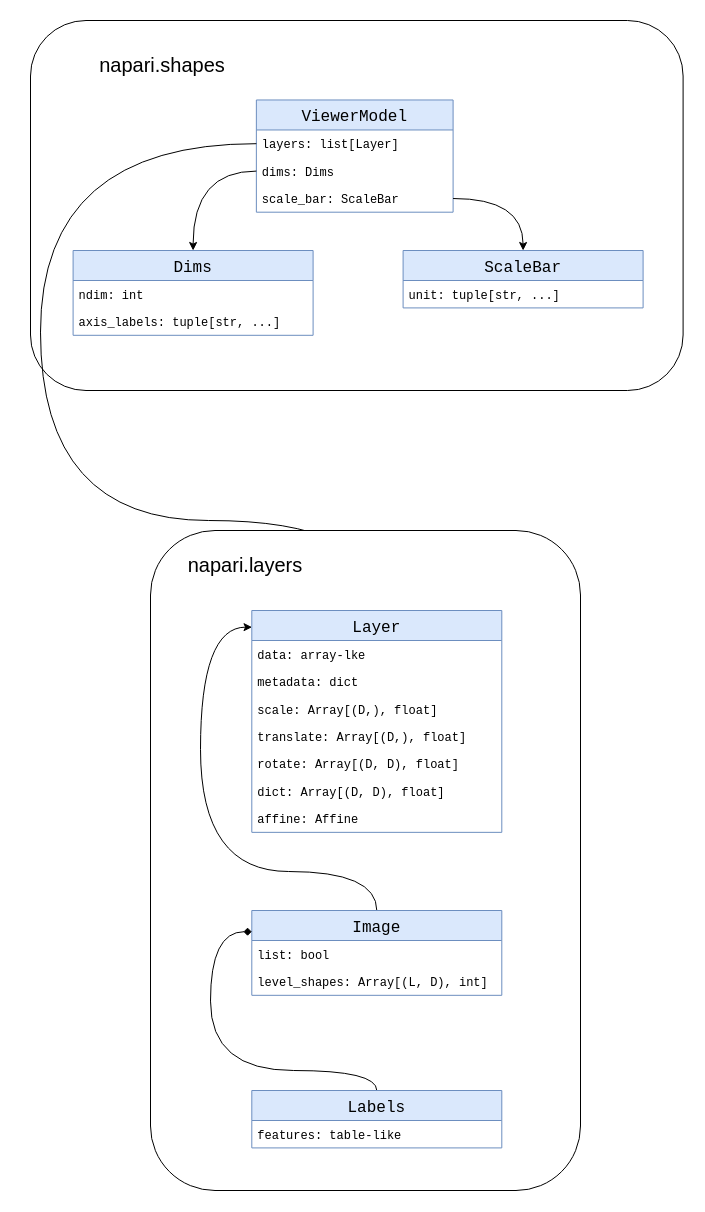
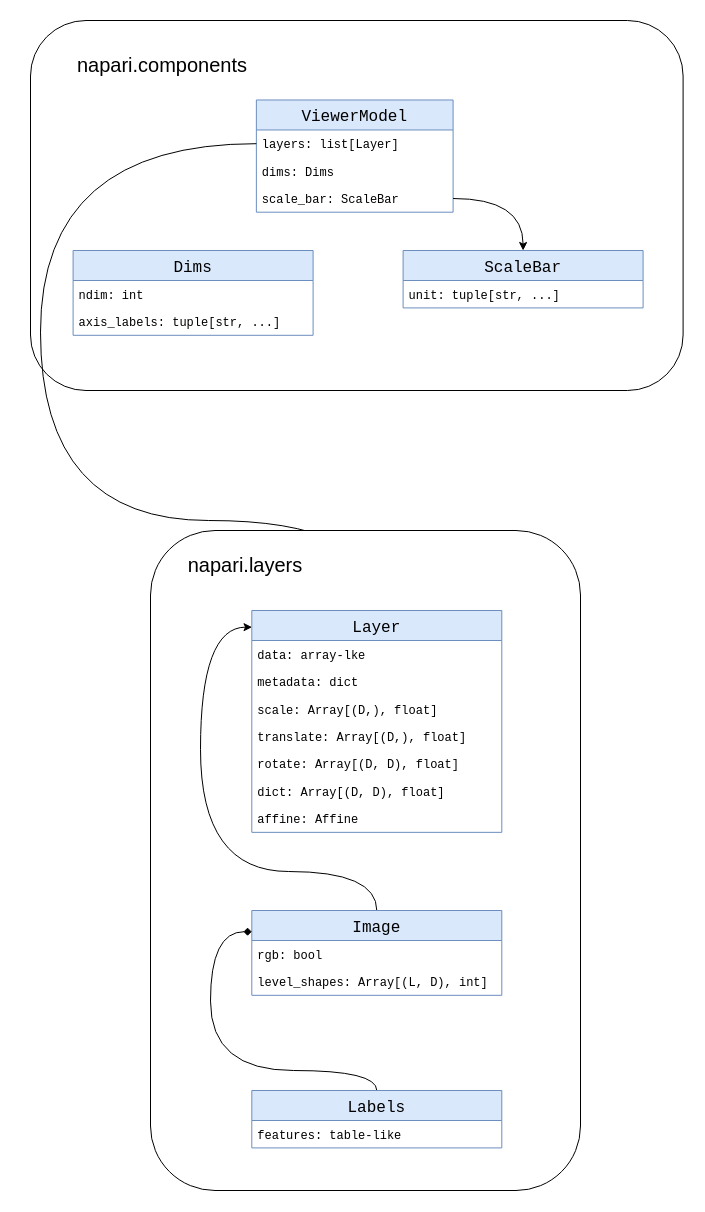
node "napari.shapes": label "napari.shapes" -> "napari.components"
edge "dims: Dims" -> "Dims": removed
node "list: bool": label "list: bool" -> "rgb: bool"
